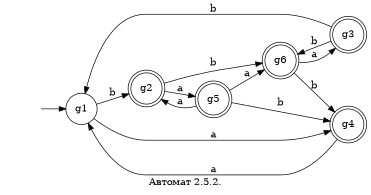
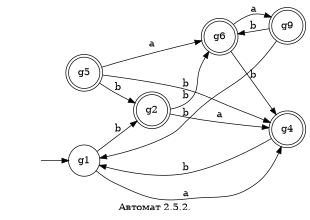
node "g3": label "g3" -> "g9"
edge "g2" -> "g5": now "g2" -> "g4"
edge "g5" -> "g2": label "a" -> "b"
edge "g4" -> "g1": label "a" -> "b"
